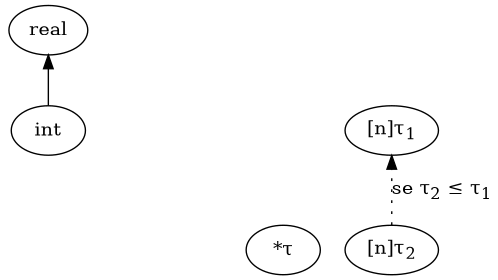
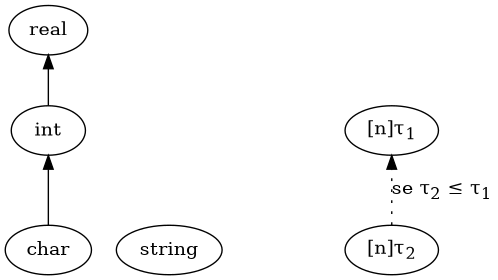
node "char": added
node "string": added
node "*τ": removed
